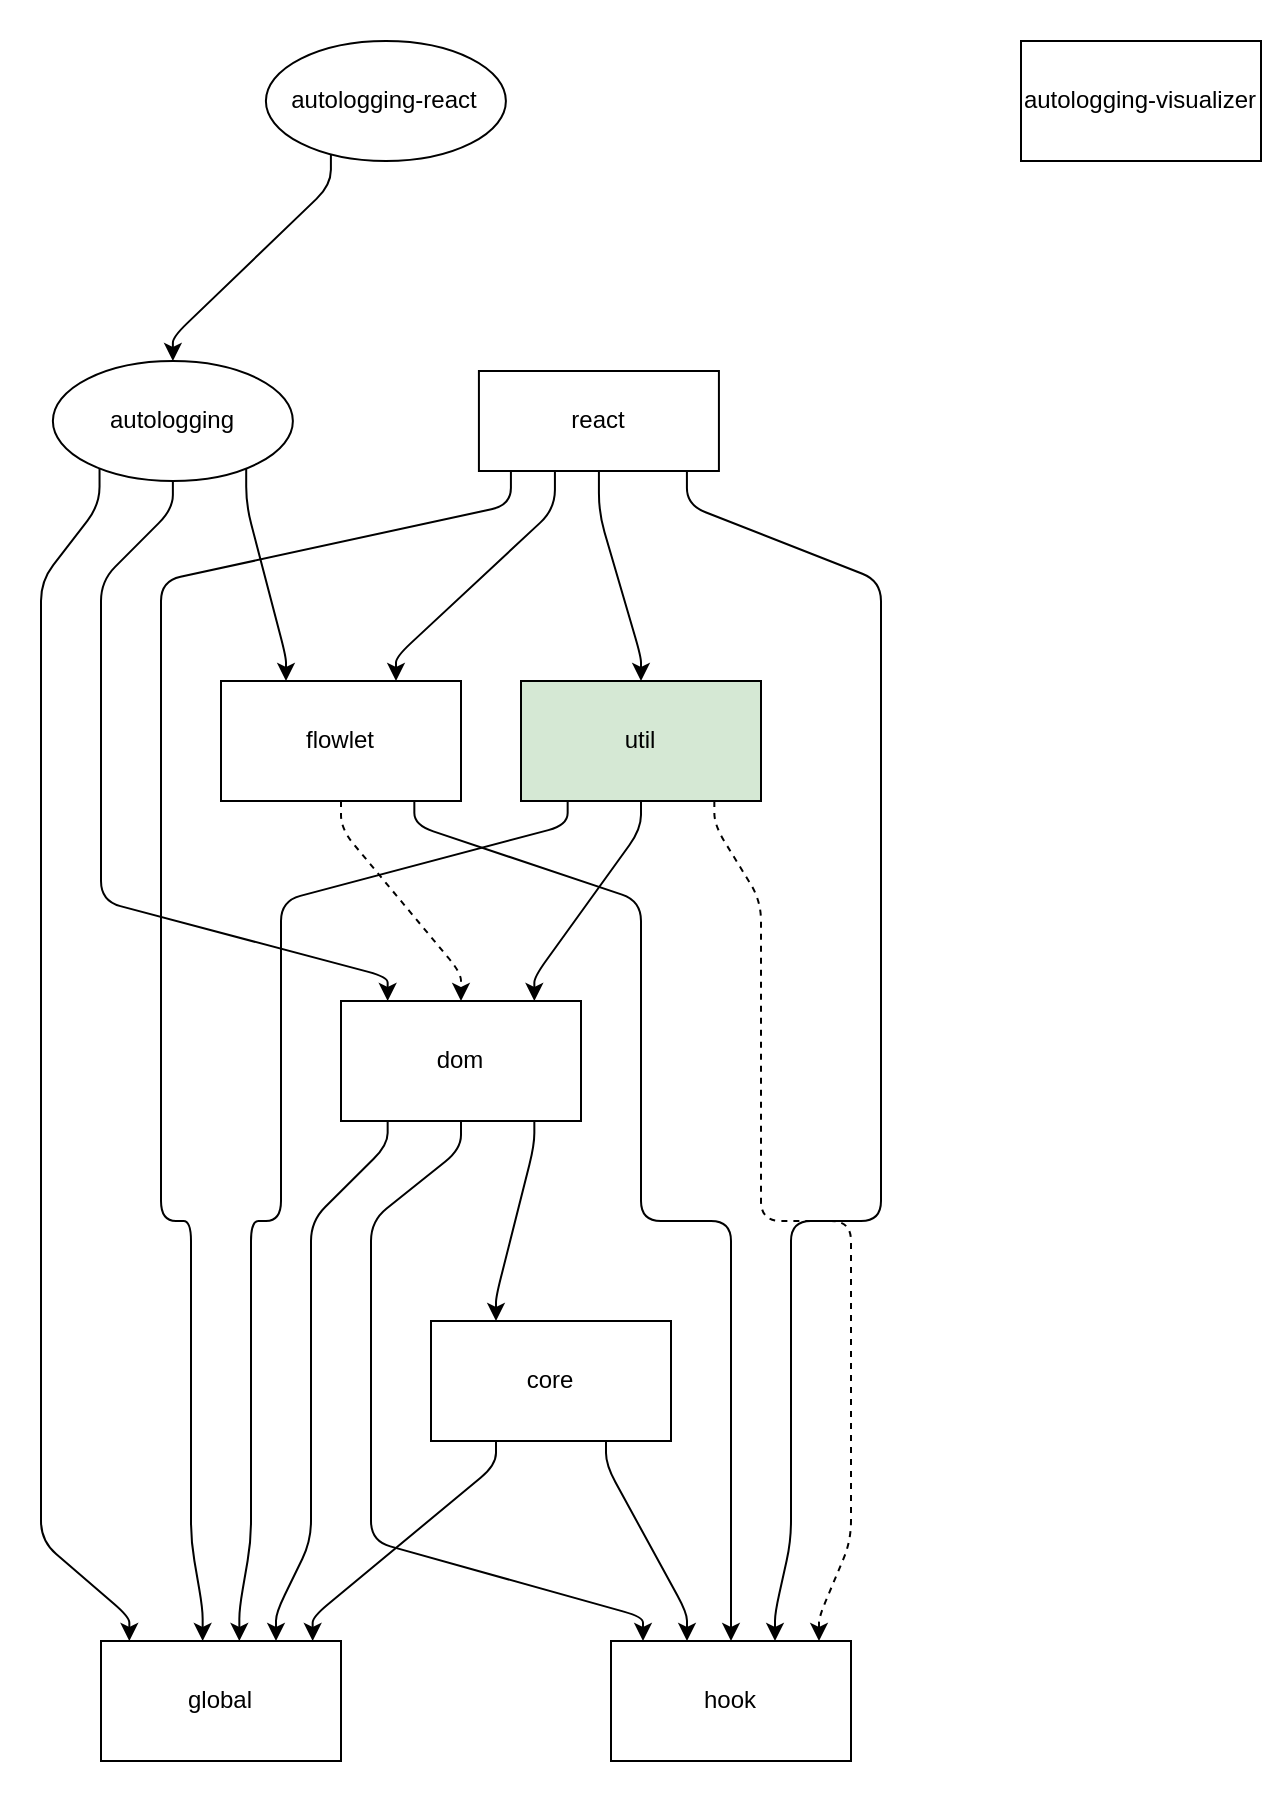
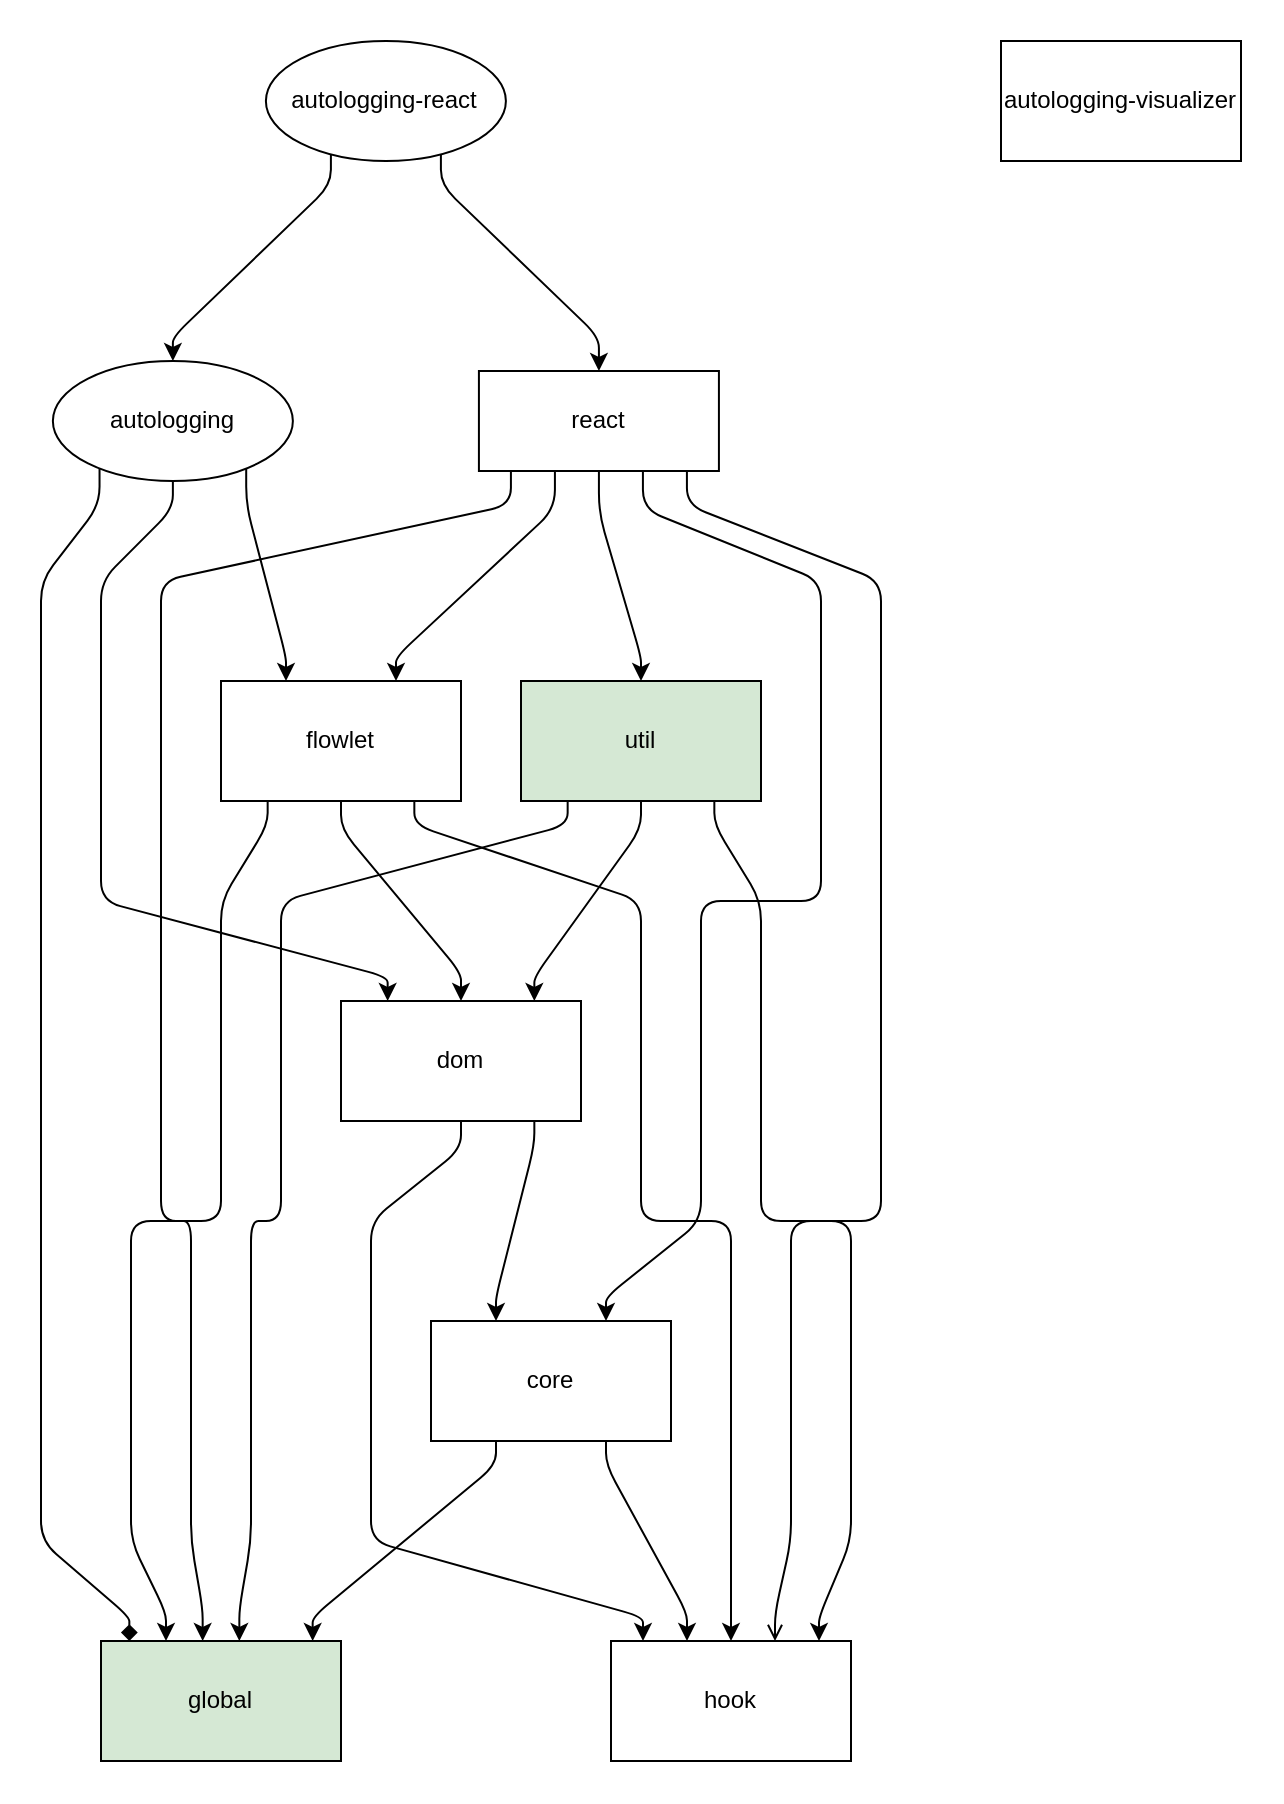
node "autologging-visualizer": moved (1141, 101) -> (1121, 101)
edge "autologging-react" -> "react": added
edge "flowlet" -> "dom": style dashed -> solid
edge "react" -> "core": added
edge "flowlet" -> "global": added
edge "util" -> "hook": style dashed -> solid
edge "dom" -> "global": removed
edge "autologging" -> "global": arrowhead classic -> diamond
edge "react" -> "hook": arrowhead classic -> open
node "global": fillcolor #ffffff -> #d5e8d4
